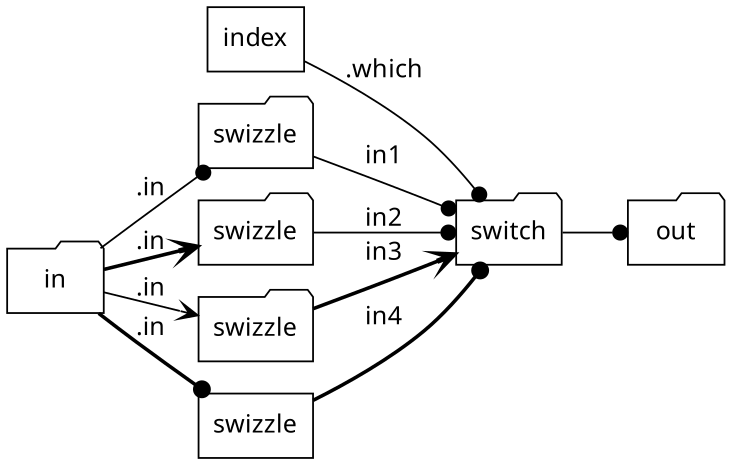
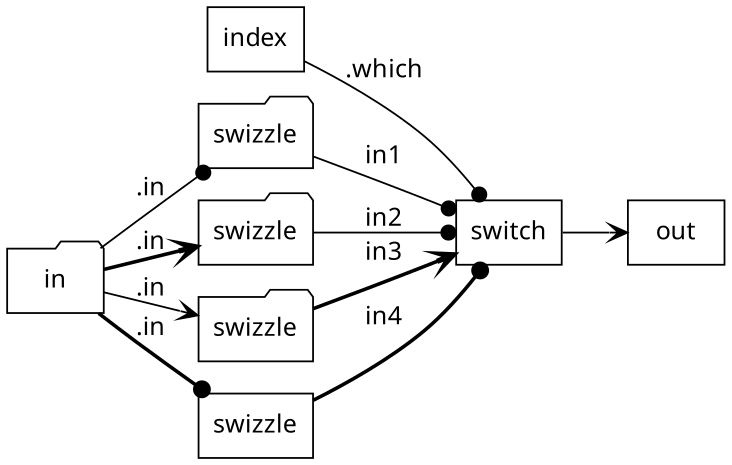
node "switch": shape folder -> box
edge "switch" -> "out": arrowhead dot -> vee
node "out": shape folder -> box
